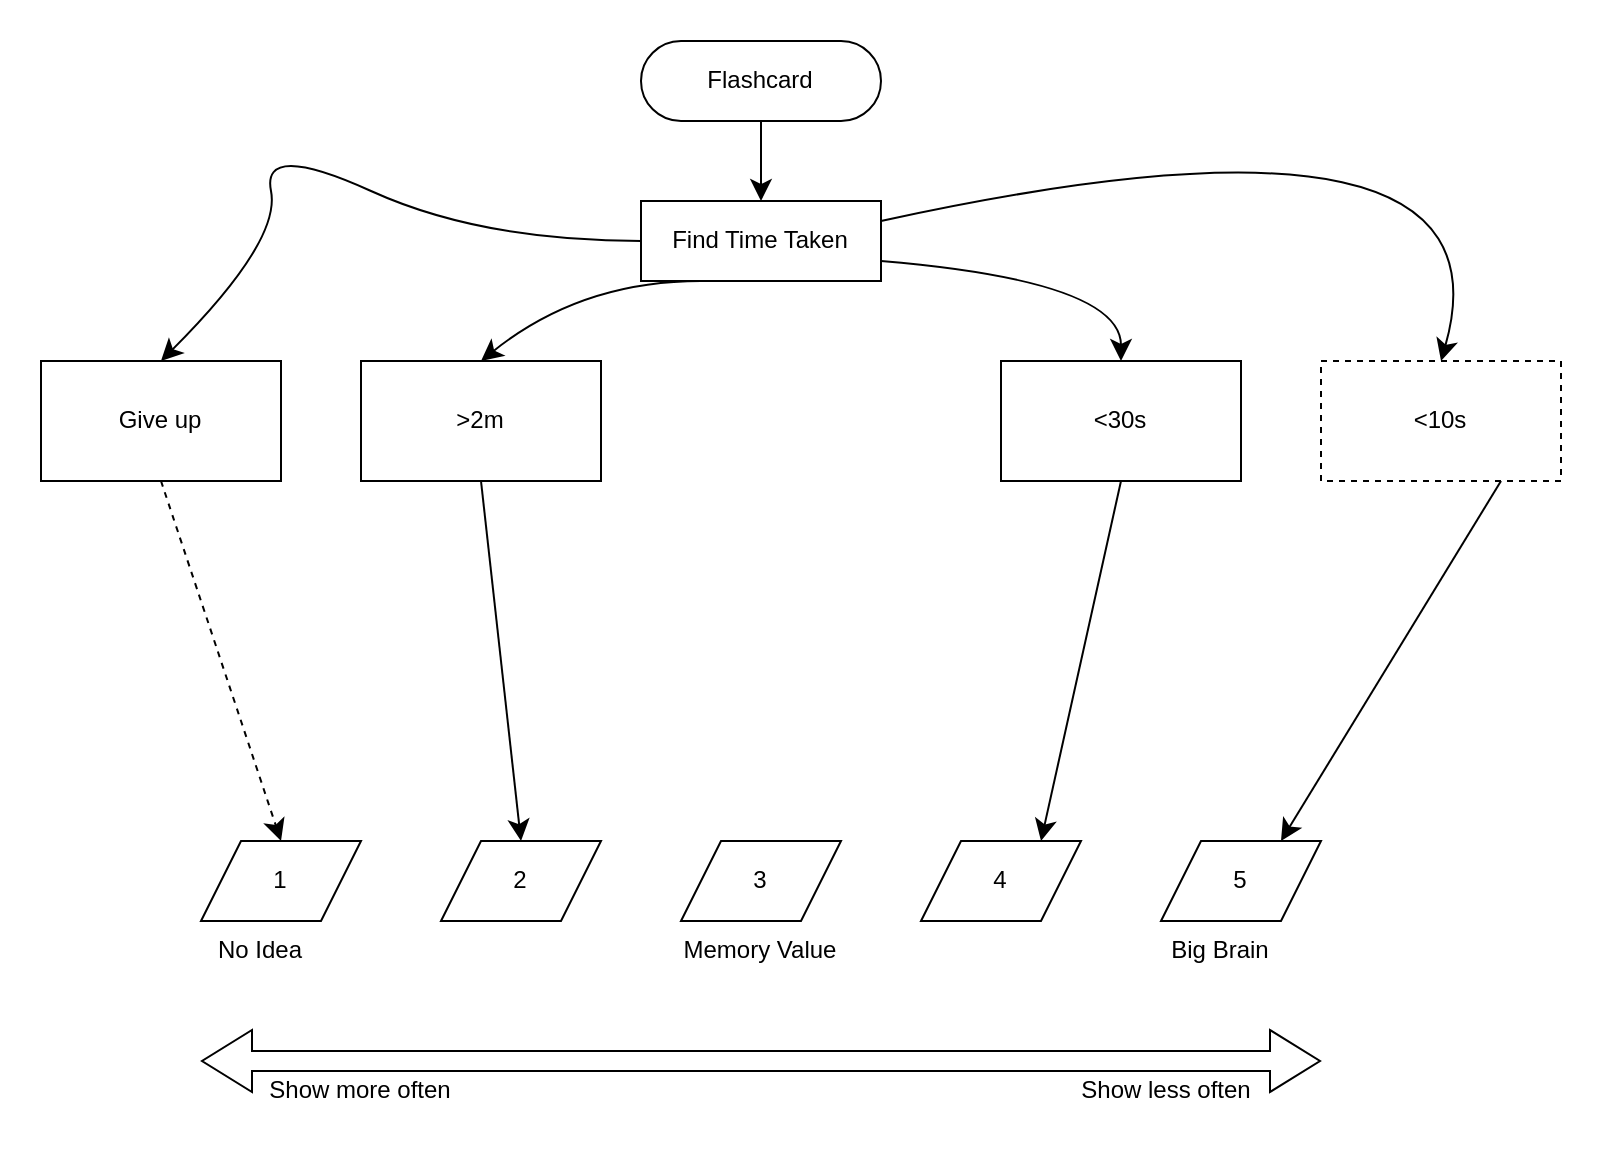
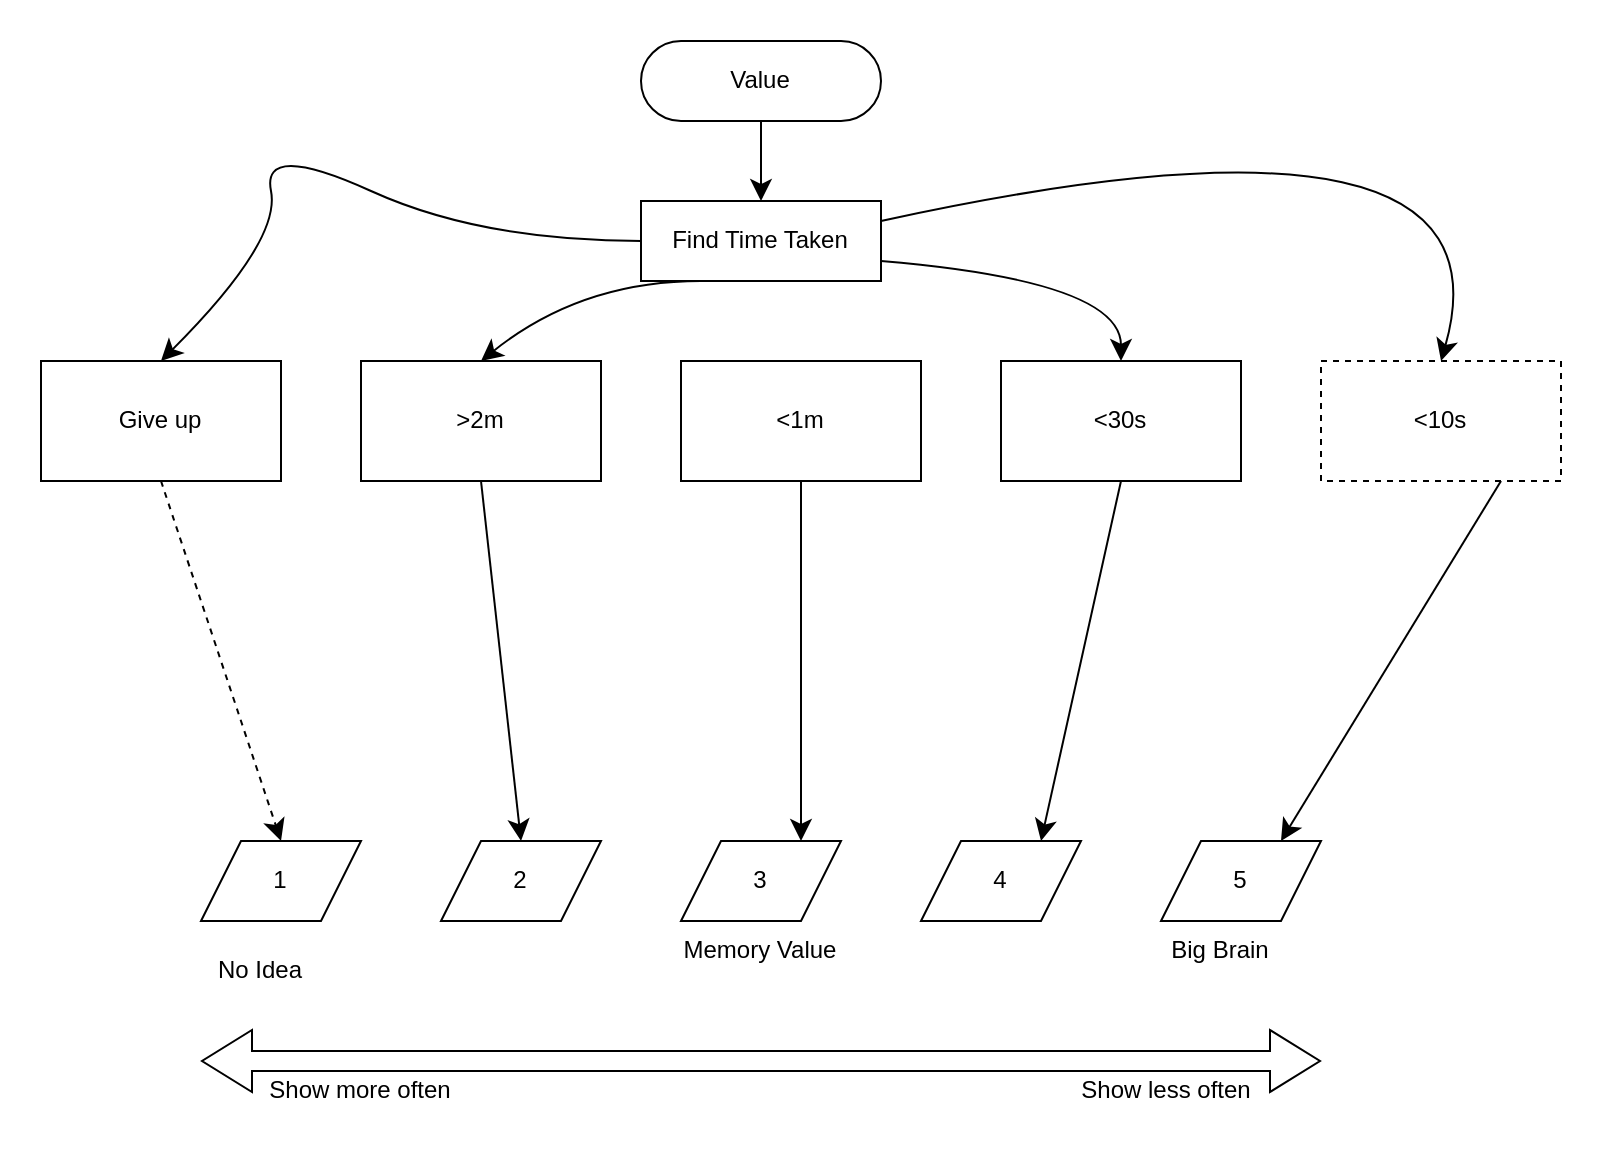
node "Flashcard": label "Flashcard" -> "Value"
node "<1m": added
edge "<1m" -> "3": added
node "No Idea": moved (261, 951) -> (261, 971)
